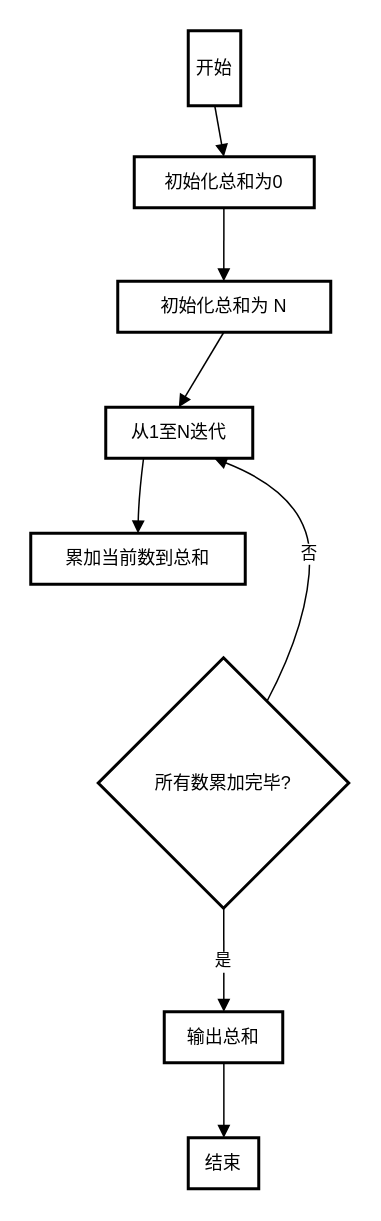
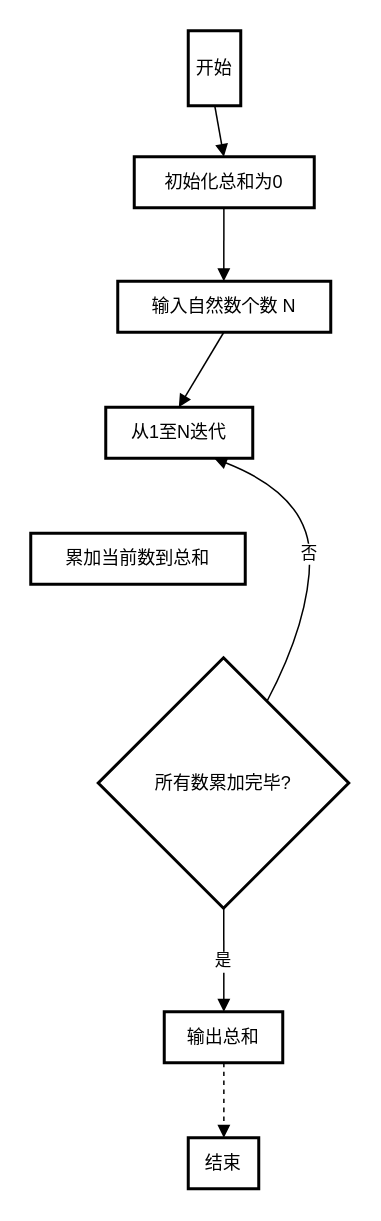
node "初始化总和为 N": label "初始化总和为 N" -> "输入自然数个数 N"
edge "从1至N迭代" -> "累加当前数到总和": removed
edge "输出总和" -> "结束": style solid -> dashed
